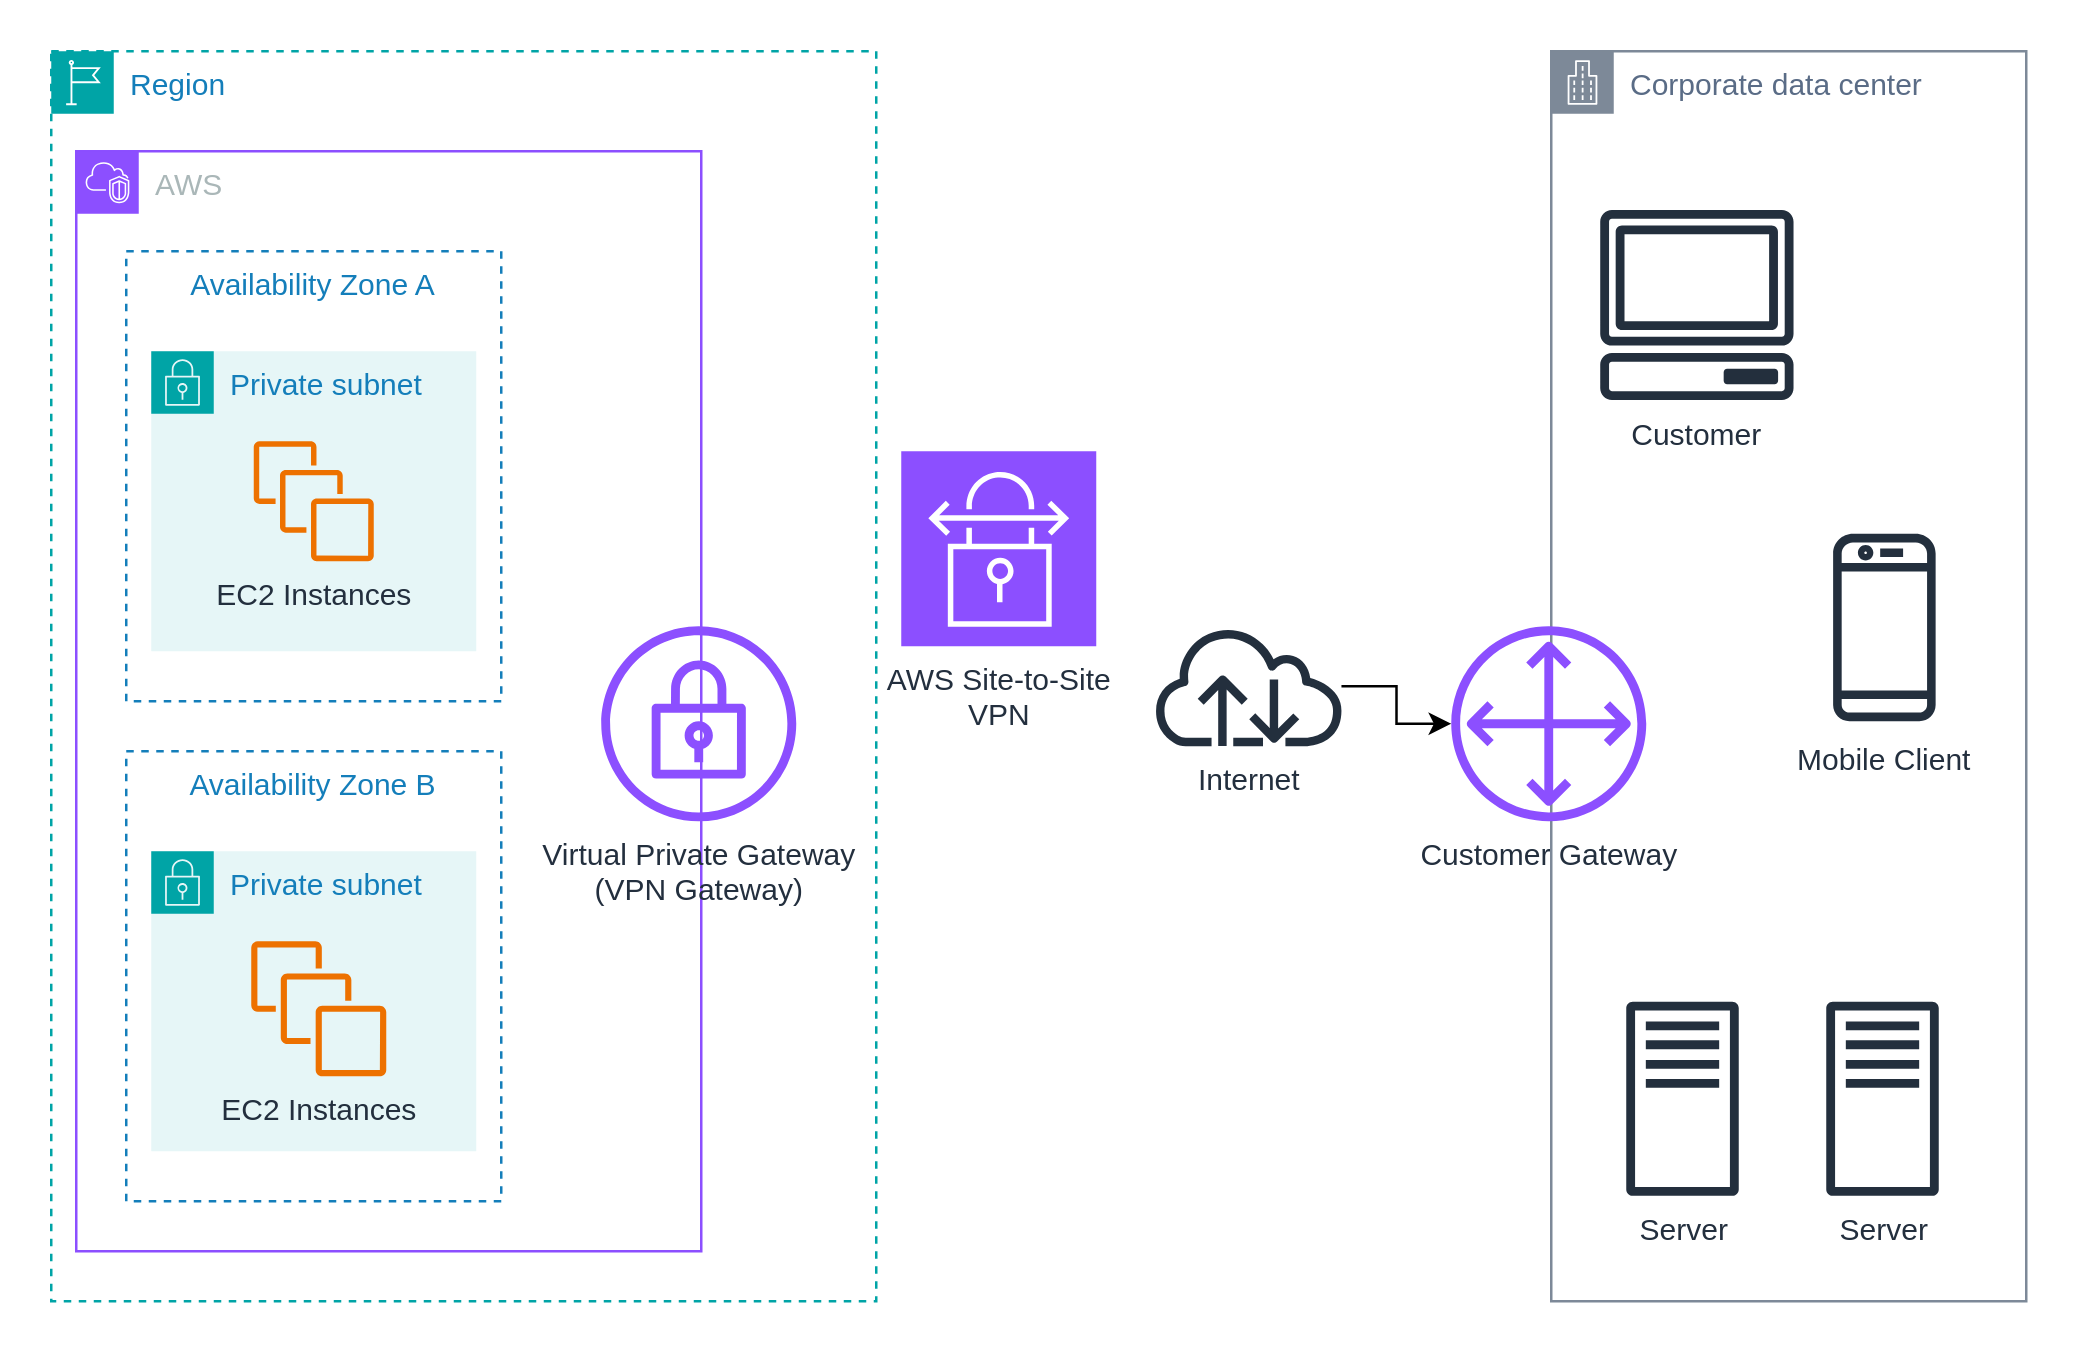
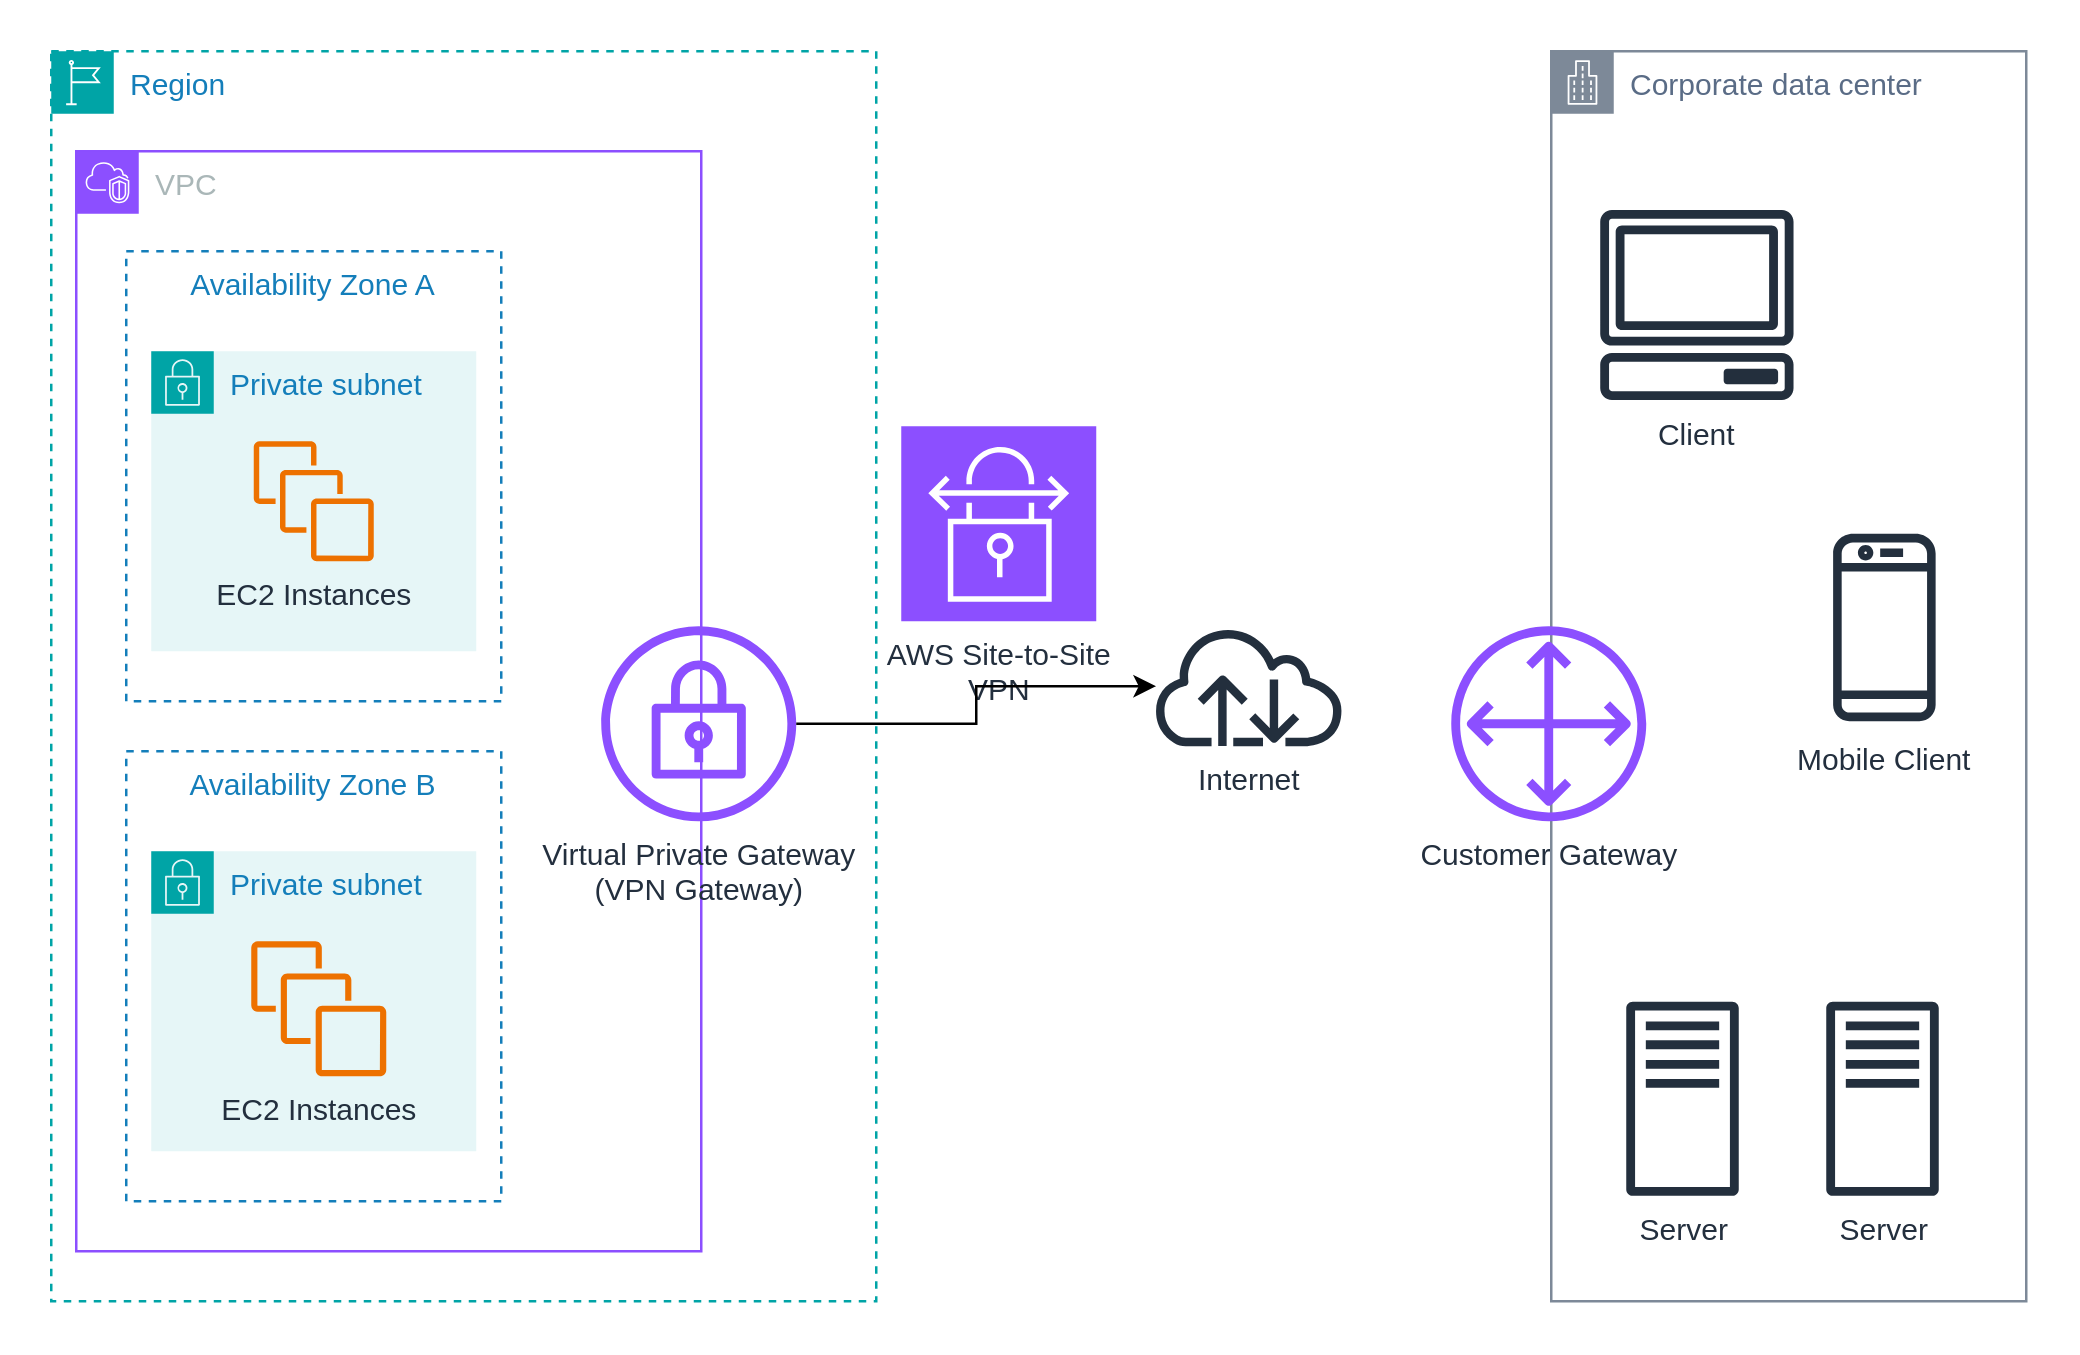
node "AWS": label "AWS" -> "VPC"
node "Customer": label "Customer" -> "Client"
node "AWS Site-to-Site VPN": moved (999, 549) -> (999, 524)
edge "Virtual Private Gateway (VPN Gateway)" -> "Internet": added
edge "Internet" -> "Customer Gateway": removed
